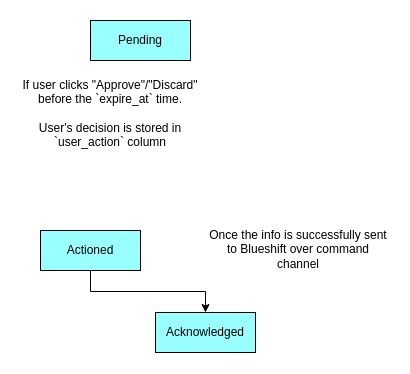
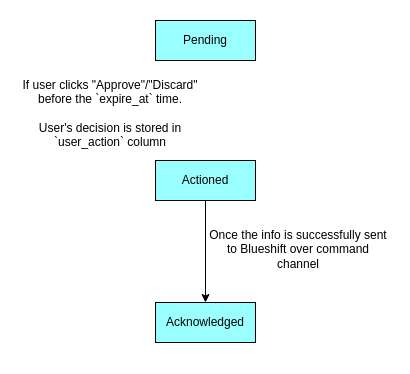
node "Pending": moved (141, 41) -> (206, 41)
node "Actioned": moved (91, 251) -> (206, 181)
node "Acknowledged": moved (206, 333) -> (206, 323)
